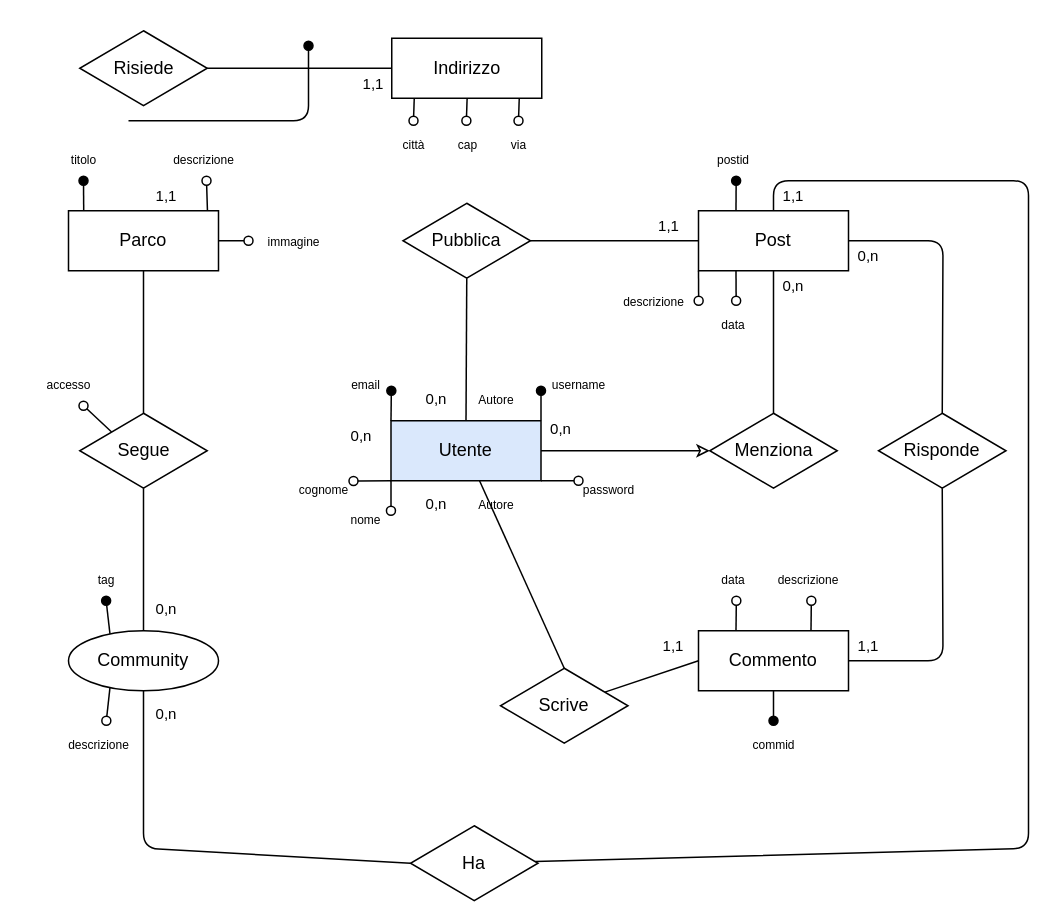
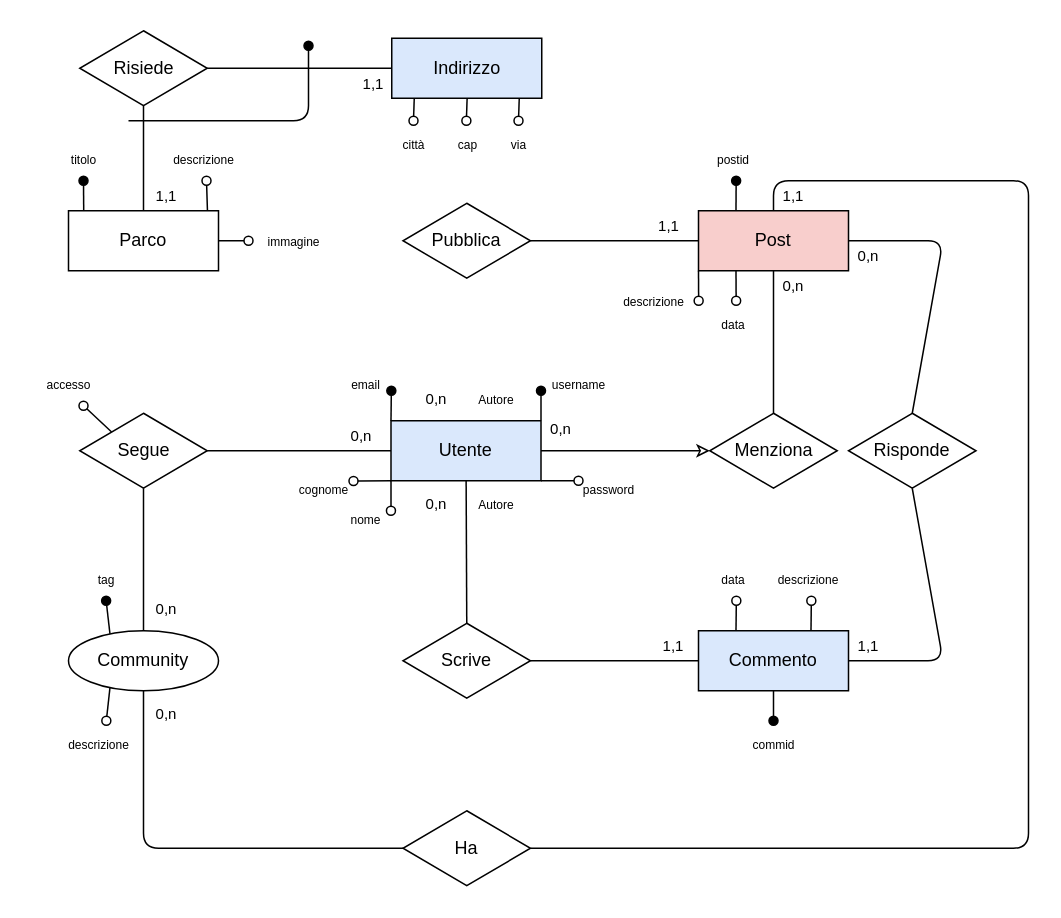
node "Indirizzo": fillcolor #ffffff -> #dae8fc
node "Post": fillcolor #ffffff -> #f8cecc
edge "Parco" -- "Segue": now "Parco" -- "Risiede"
edge "Pubblica" -- "Utente": removed
edge "Segue" -- "Utente": added
node "Risponde": moved (942, 451) -> (912, 451)
node "Commento": fillcolor #ffffff -> #dae8fc
node "Scrive": moved (564, 706) -> (467, 661)
node "Ha": moved (474, 863) -> (467, 848)
